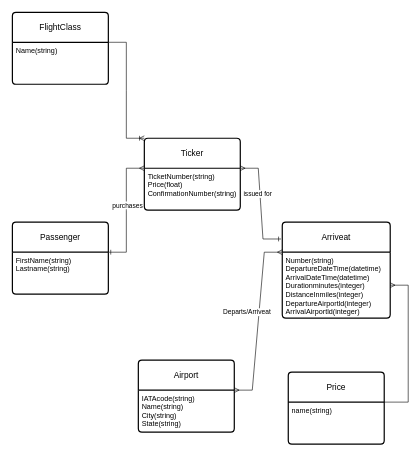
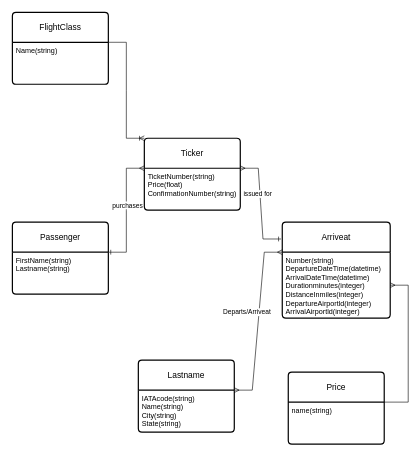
node "Airport": label "Airport" -> "Lastname"
